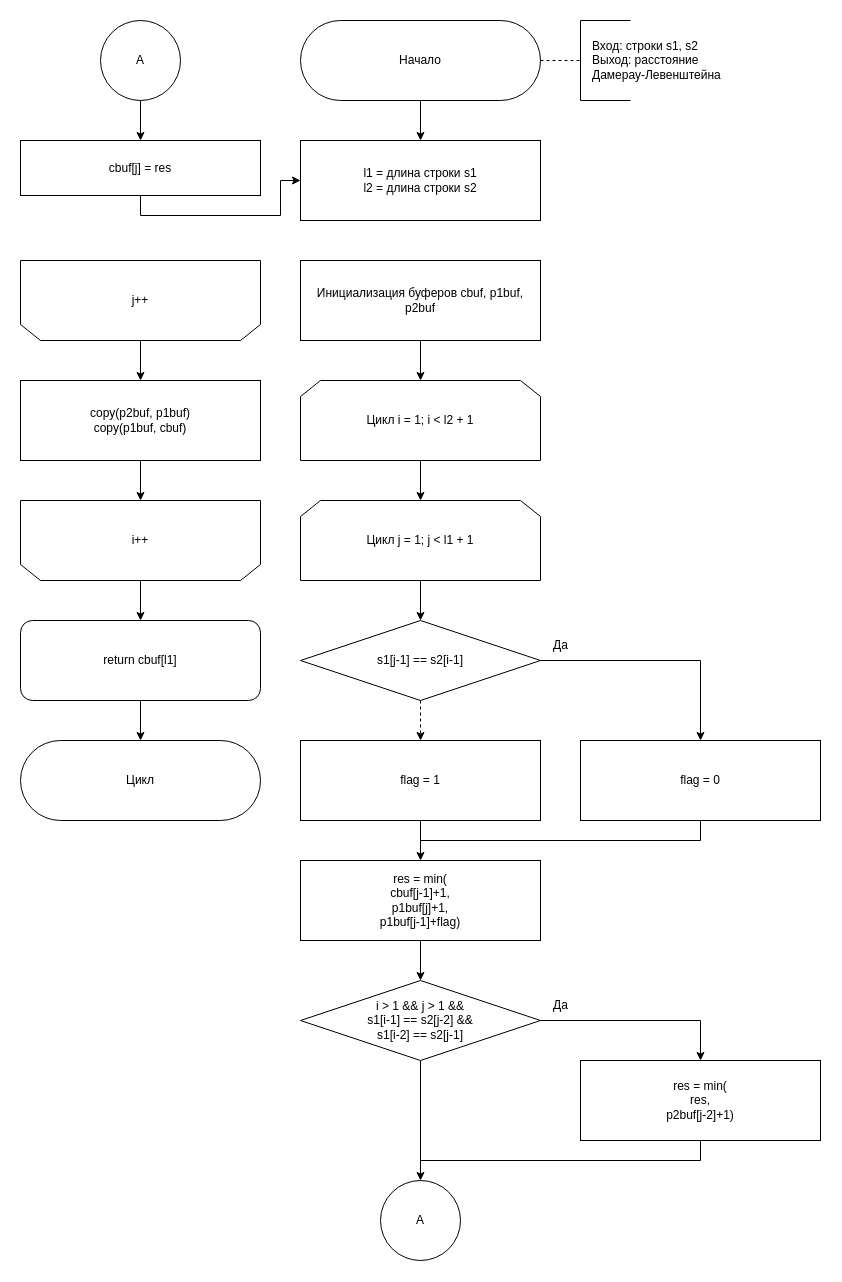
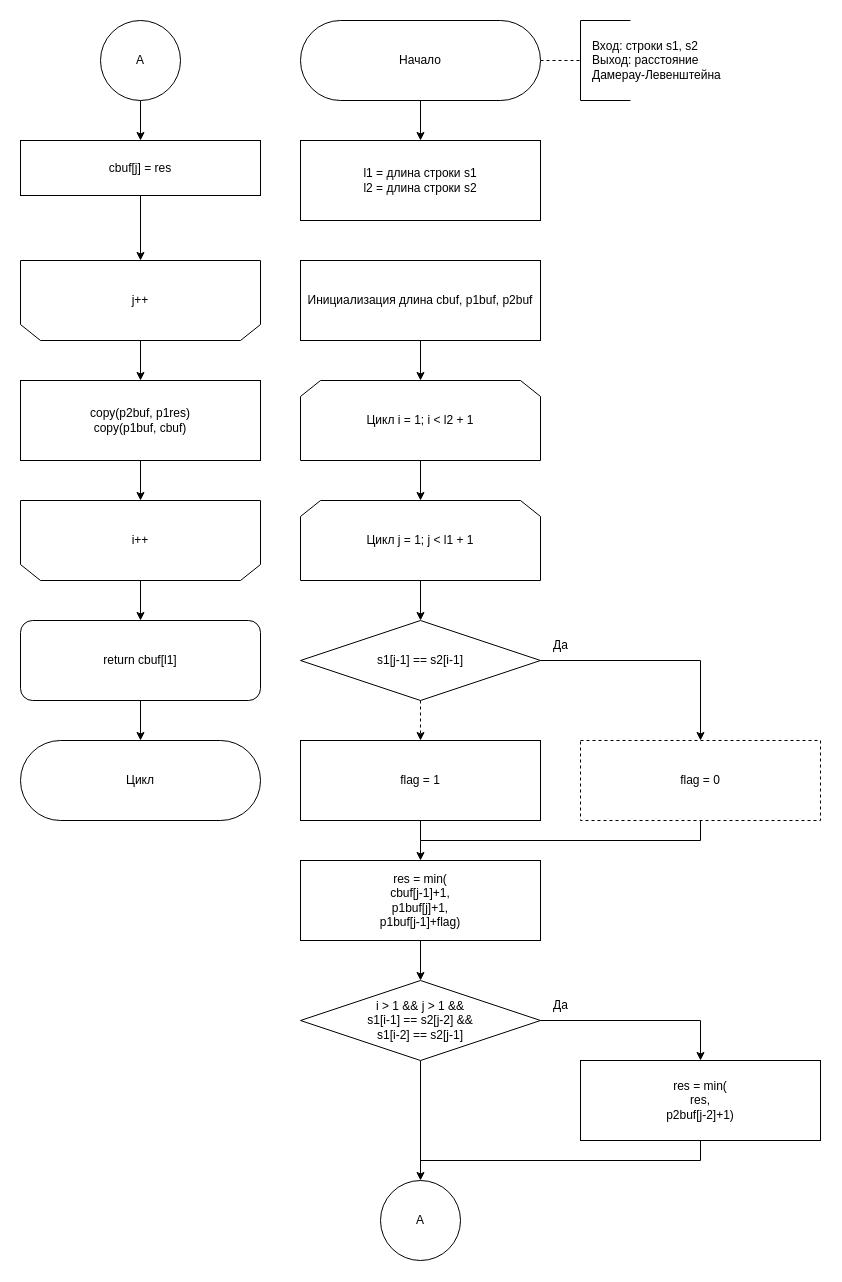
edge "cbuf[j] = res" -> "l1 = длина строки s1 l2 = длина строки s2": now "cbuf[j] = res" -> "j++"
node "Инициализация буферов cbuf, p1buf, p2buf": label "Инициализация буферов cbuf, p1buf, p2buf" -> "Инициализация длина cbuf, p1buf, p2buf"
node "copy(p2buf, p1buf) copy(p1buf, cbuf)": label "copy(p2buf, p1buf) copy(p1buf, cbuf)" -> "copy(p2buf, p1res) copy(p1buf, cbuf)"
node "flag = 0": style solid -> dashed
